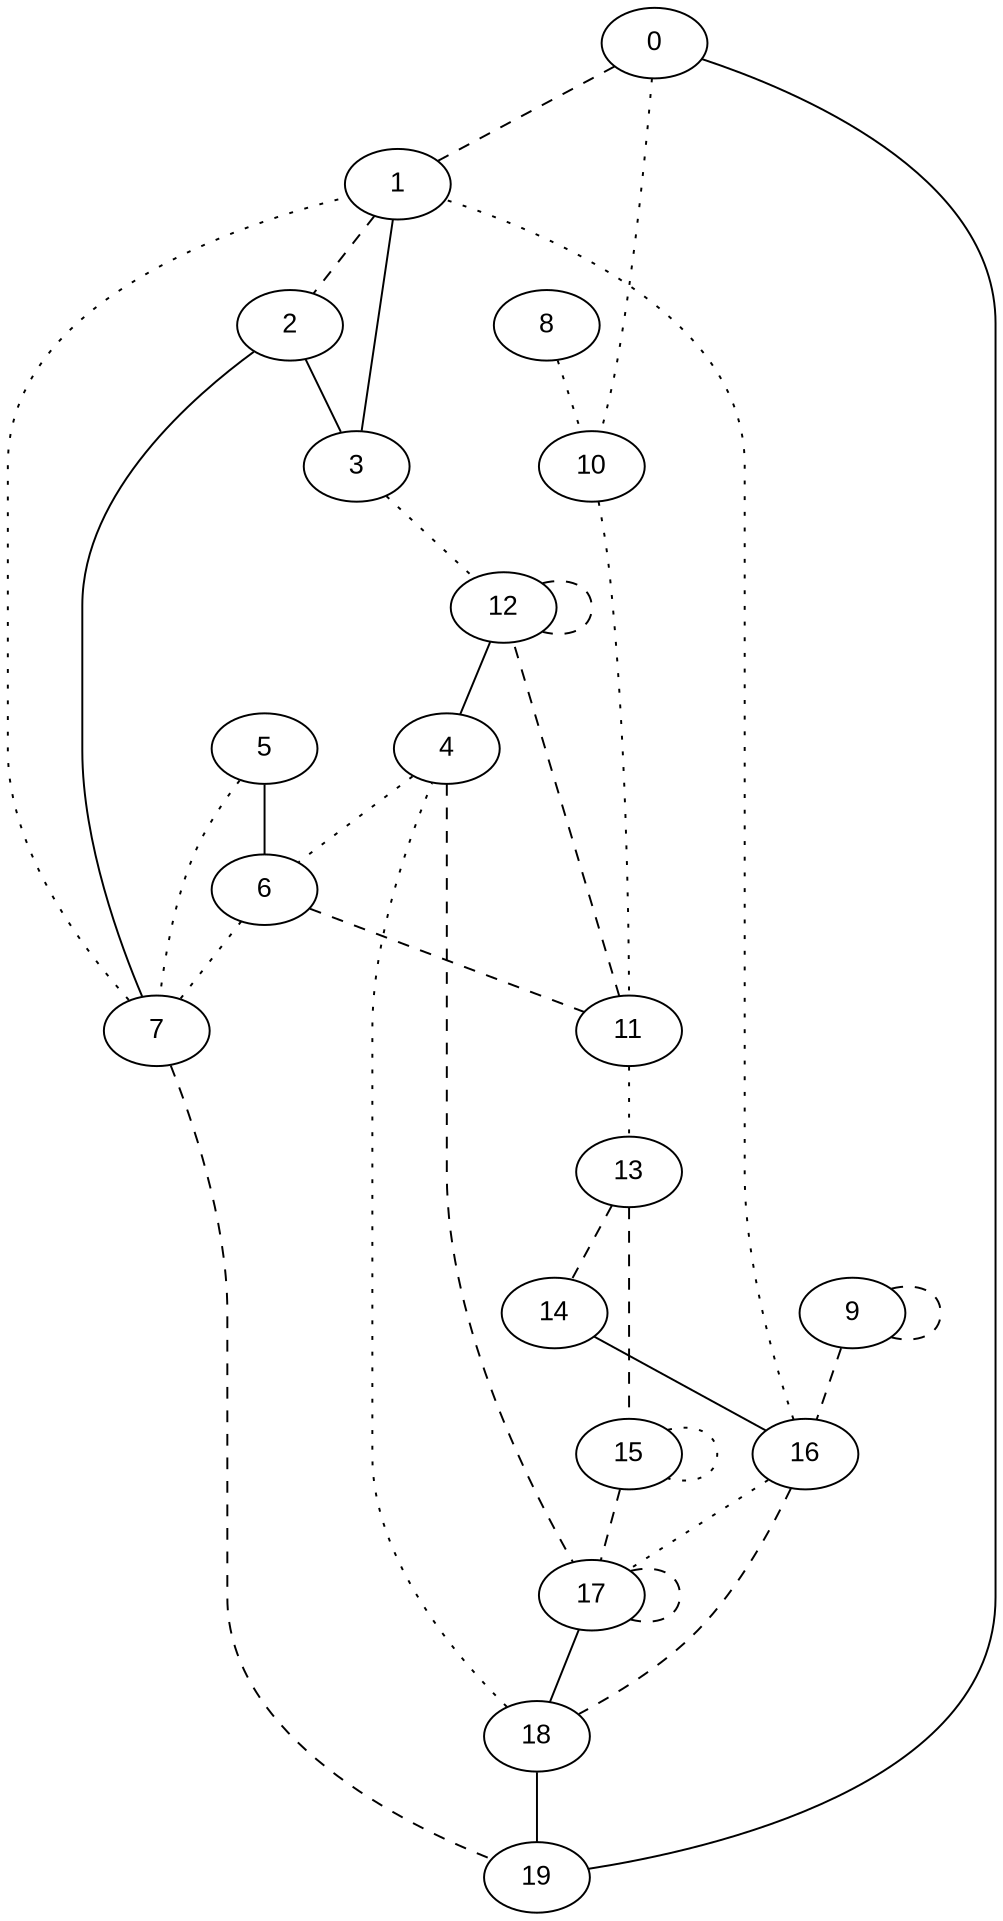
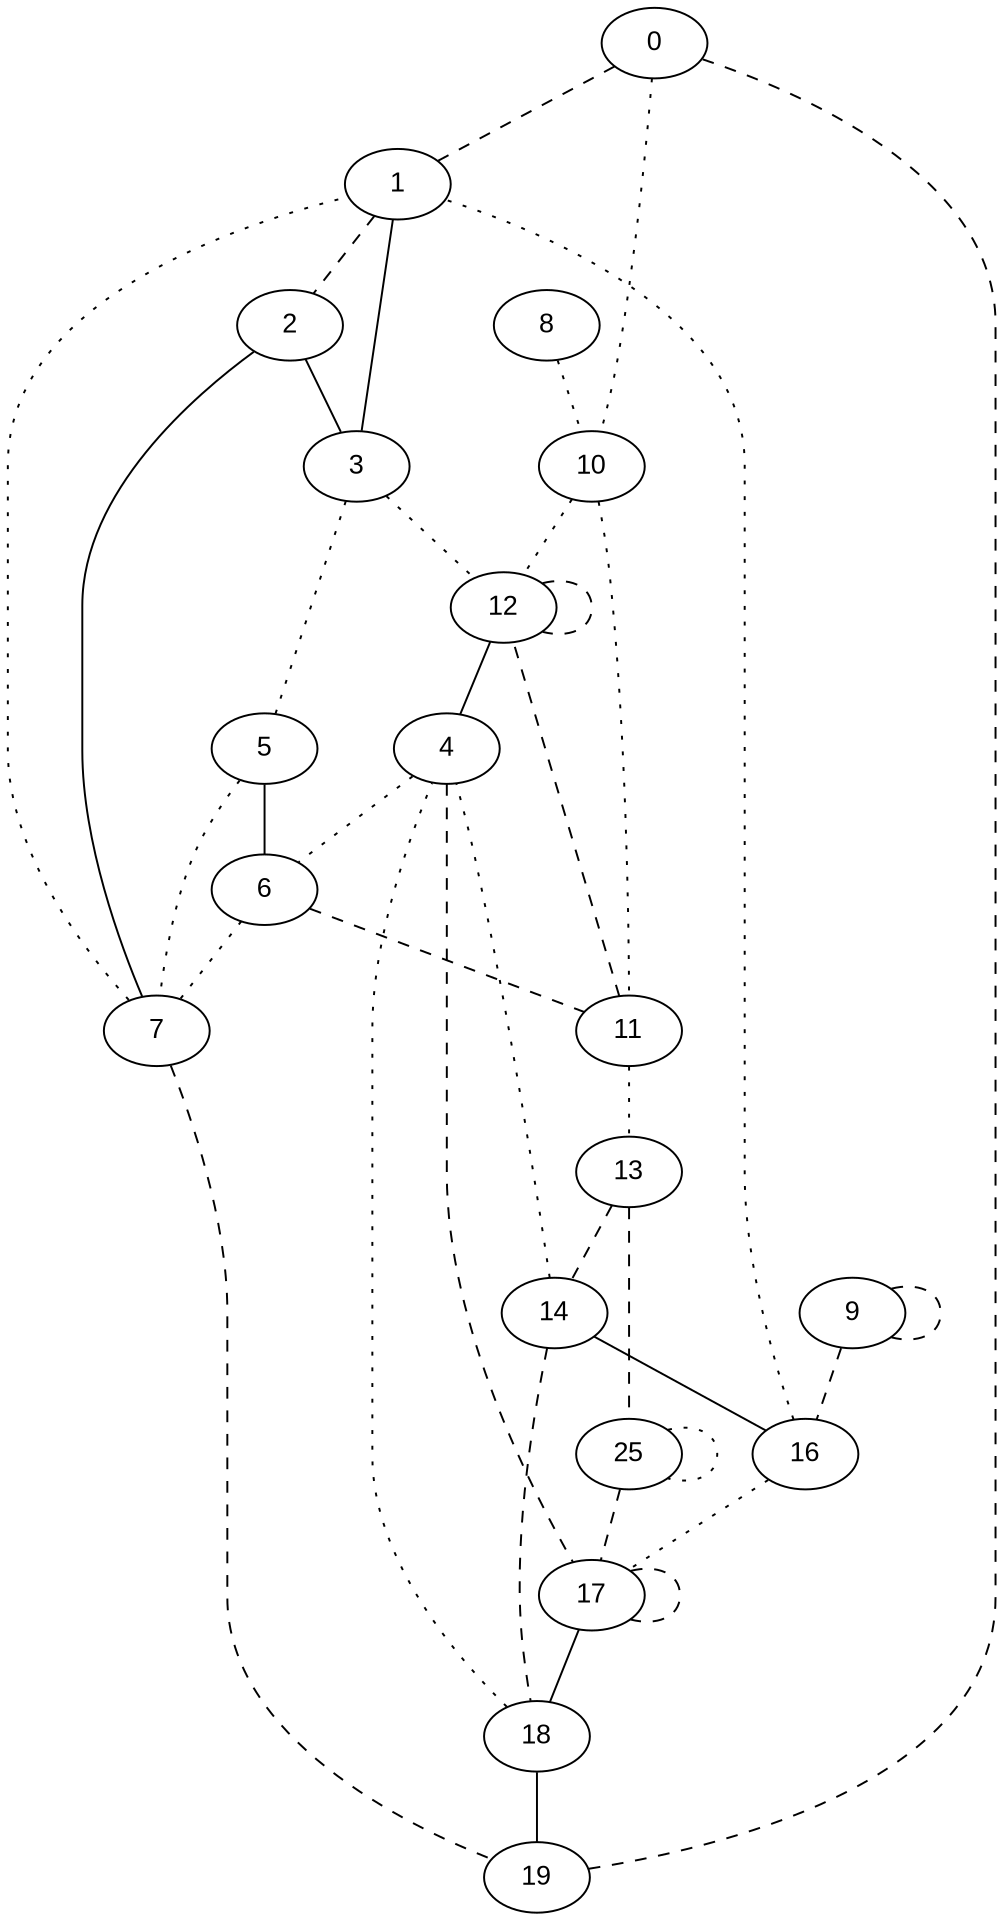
edge "10" -- "12": added
edge "3" -- "5": added
edge "0" -- "19": style solid -> dashed
edge "4" -- "14": added
node "15": label "15" -> "25"
edge "16" -- "18": now "14" -- "18"
